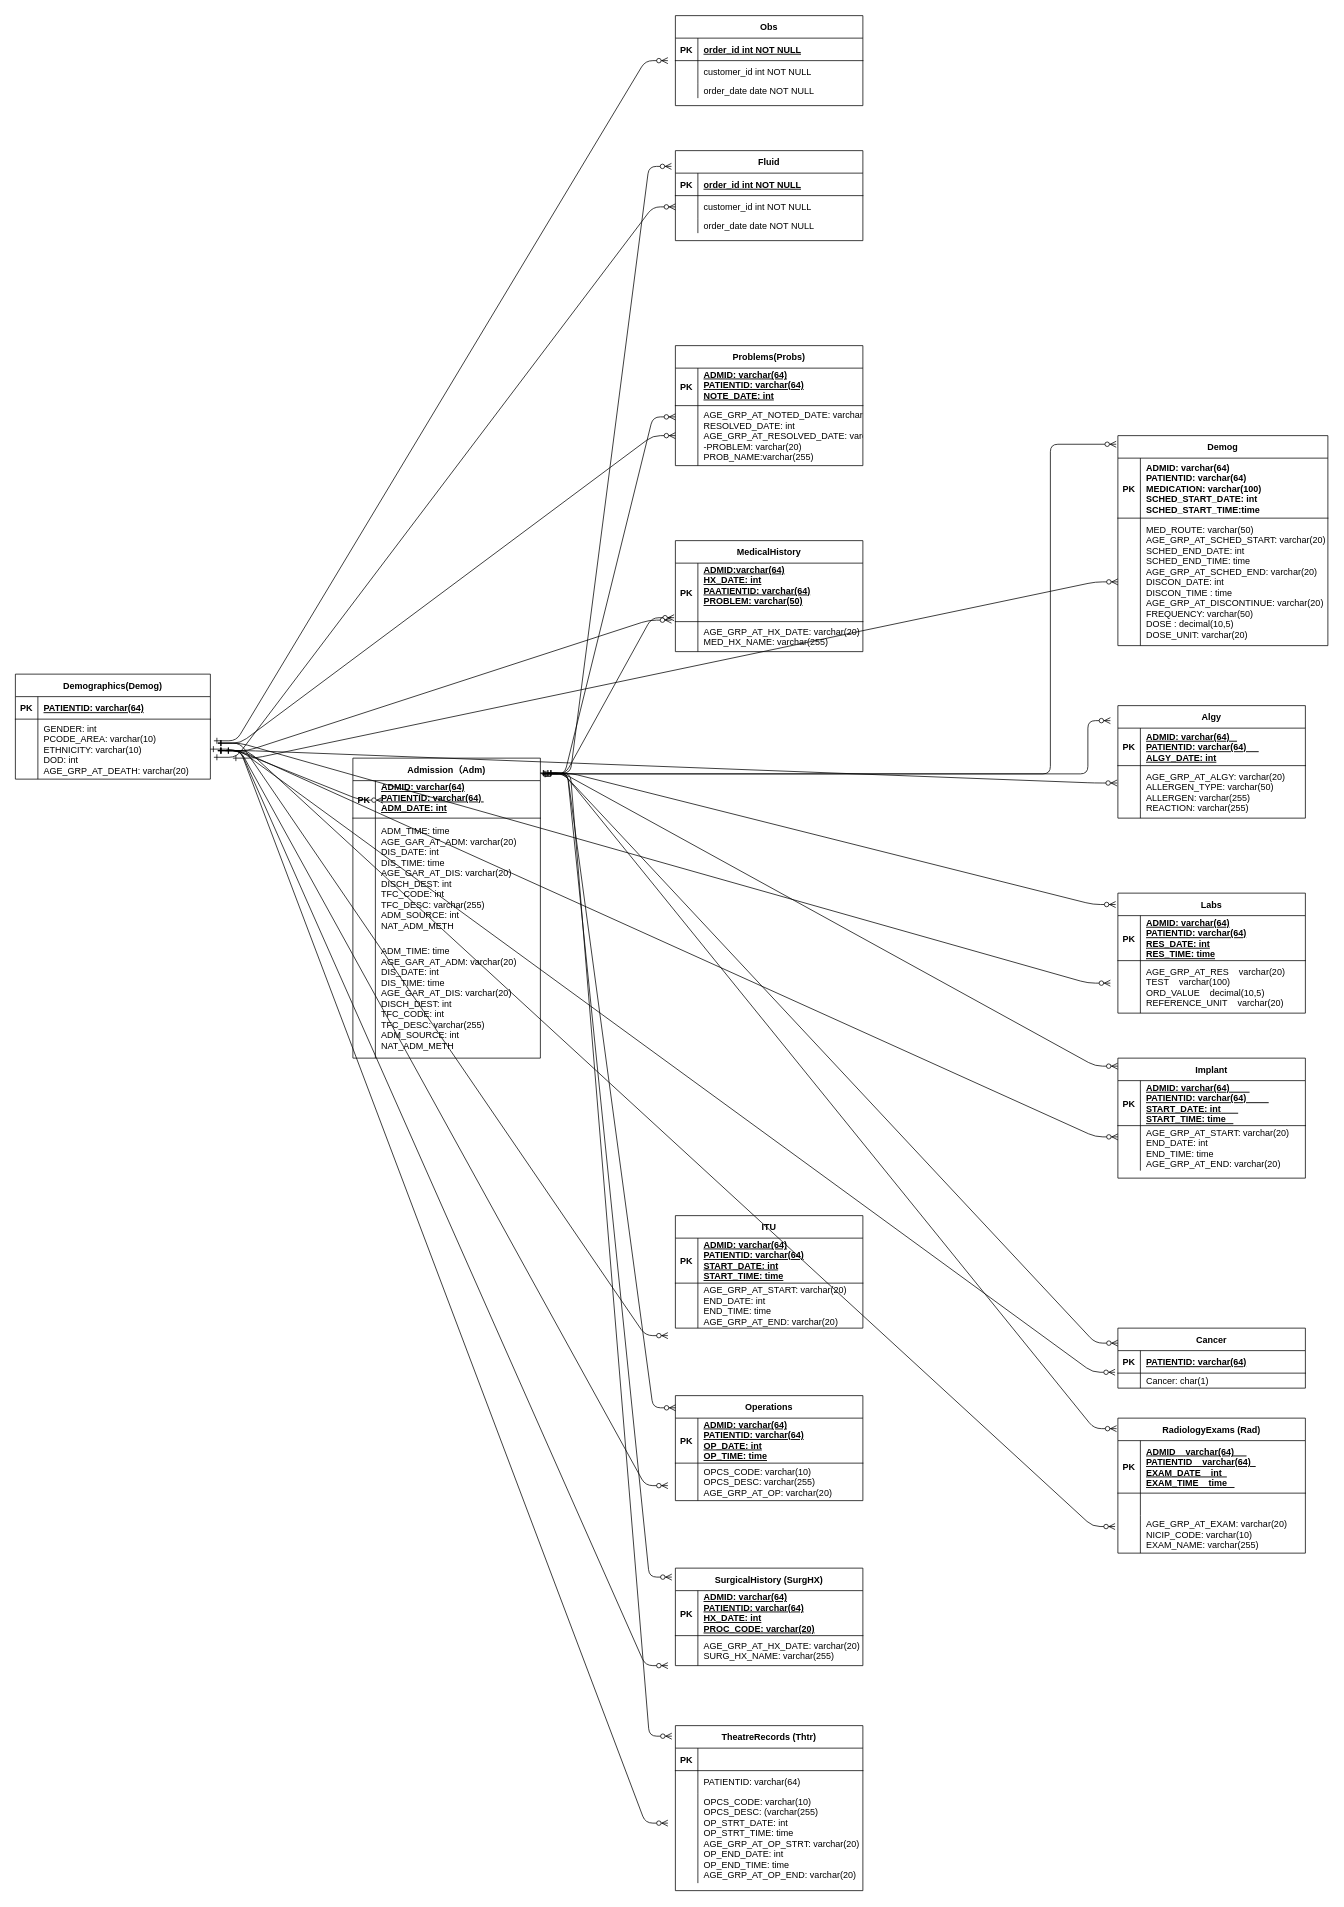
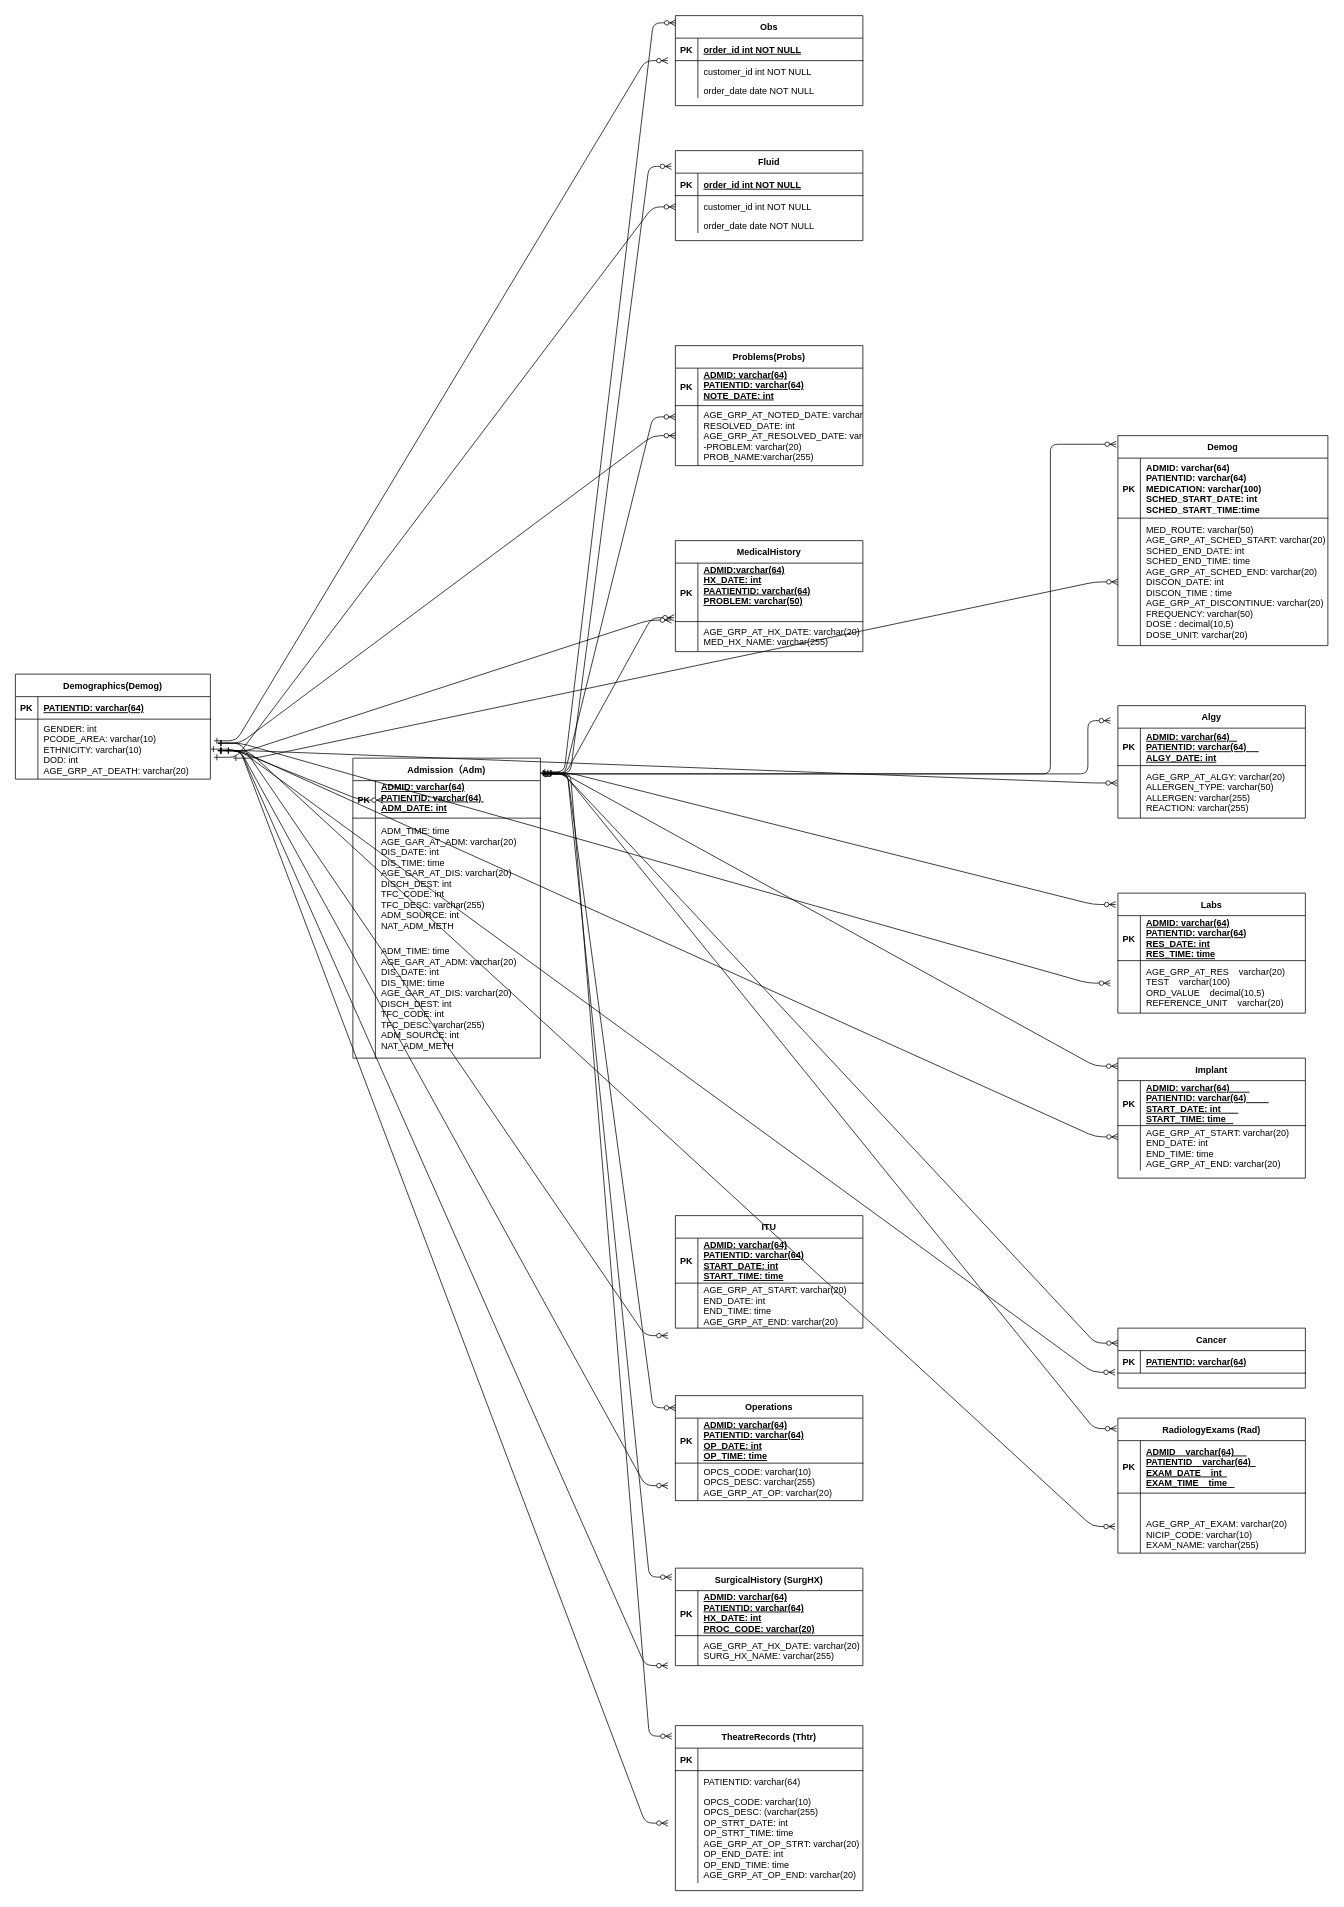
edge "Obs" -- "Admission（Adm)": added
node "Cancer: char(1)": removed
